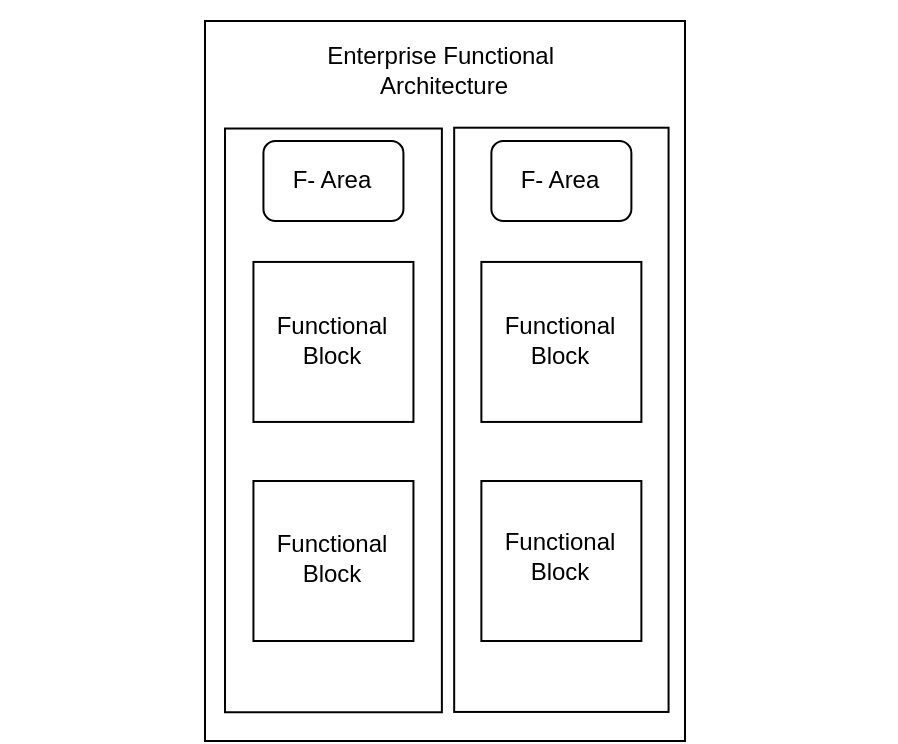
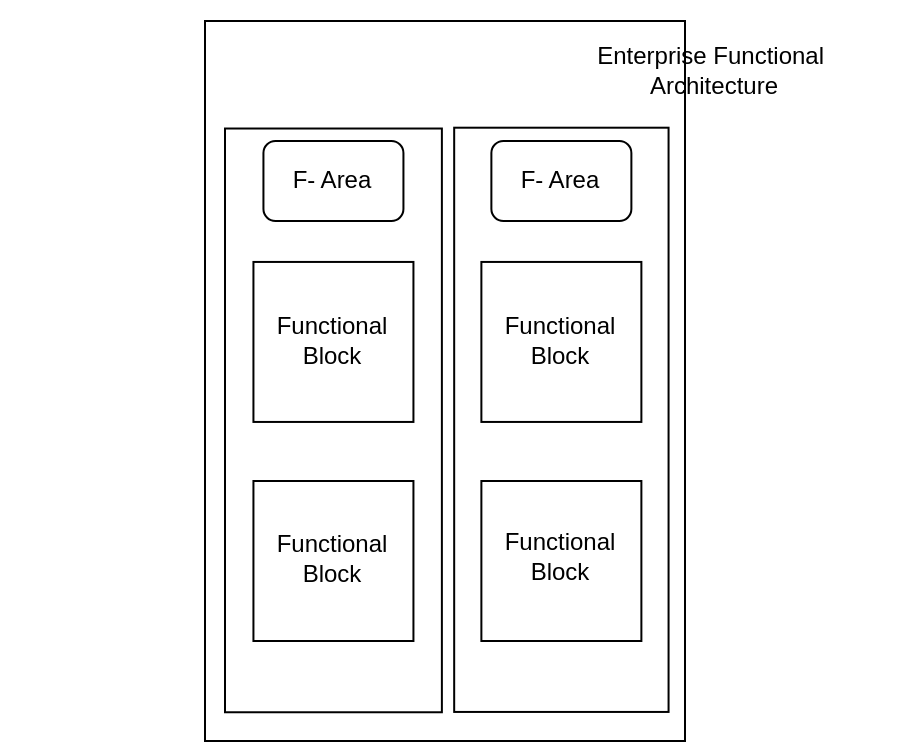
node "Enterprise Functional Architecture": moved (445, 71) -> (715, 71)
